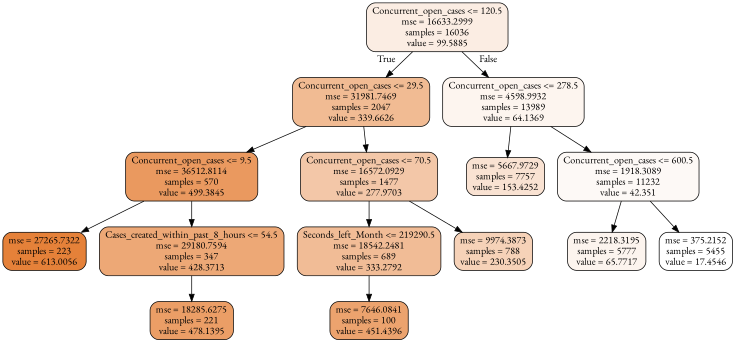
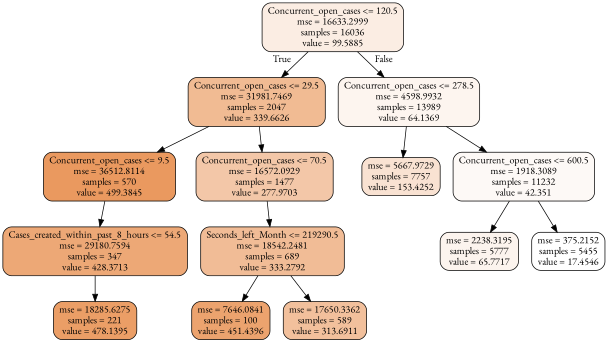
node "mse = 27265.7322 samples = 223 value = 613.0056": removed
node "mse = 9974.3873 samples = 788 value = 230.3505": removed
node "mse = 2218.3195 samples = 5777 value = 65.7717": label "mse = 2218.3195 samples = 5777 value = 65.7717" -> "mse = 2238.3195 samples = 5777 value = 65.7717"
node "mse = 17650.3362 samples = 589 value = 313.6911": added
